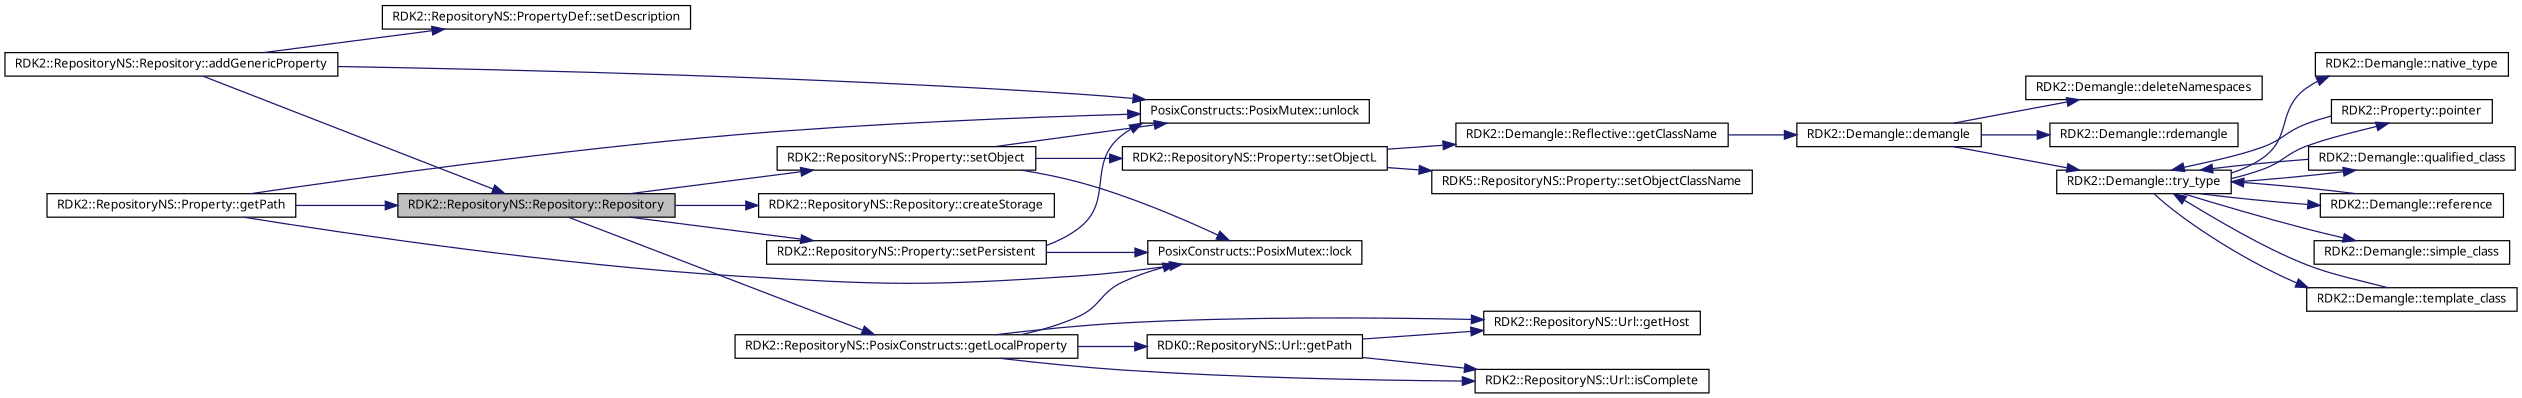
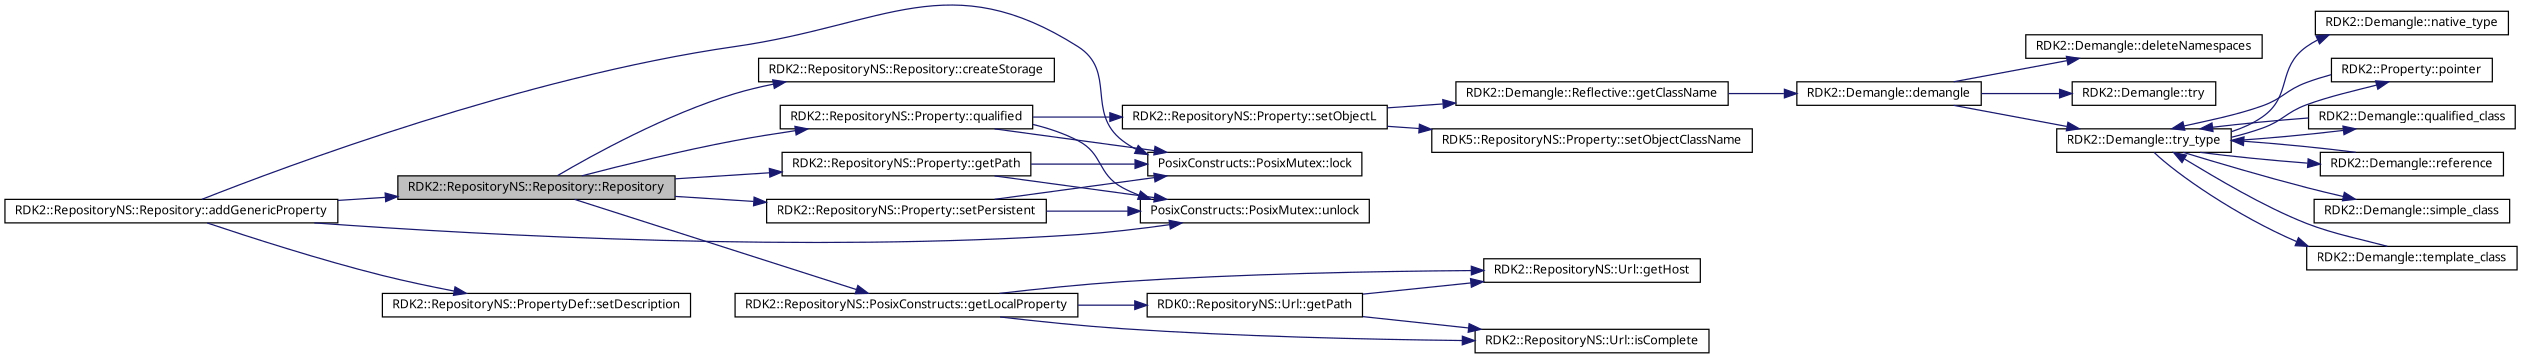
node "RDK2::Demangle::rdemangle": label "RDK2::Demangle::rdemangle" -> "RDK2::Demangle::try"
node "RDK2::RepositoryNS::Property::setObject": label "RDK2::RepositoryNS::Property::setObject" -> "RDK2::RepositoryNS::Property::qualified"
edge "RDK2::RepositoryNS::Property::getPath" -> "RDK2::RepositoryNS::Repository::Repository": reversed
edge "RDK2::RepositoryNS::PosixConstructs::getLocalProperty" -> "PosixConstructs::PosixMutex::lock": now "RDK2::RepositoryNS::Repository::addGenericProperty" -> "PosixConstructs::PosixMutex::lock"
